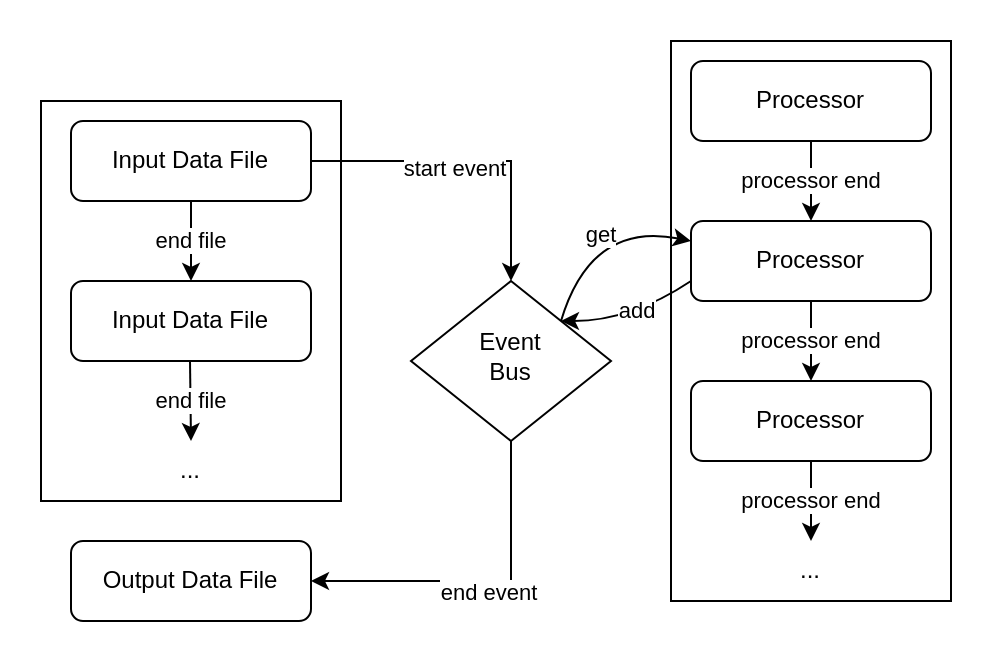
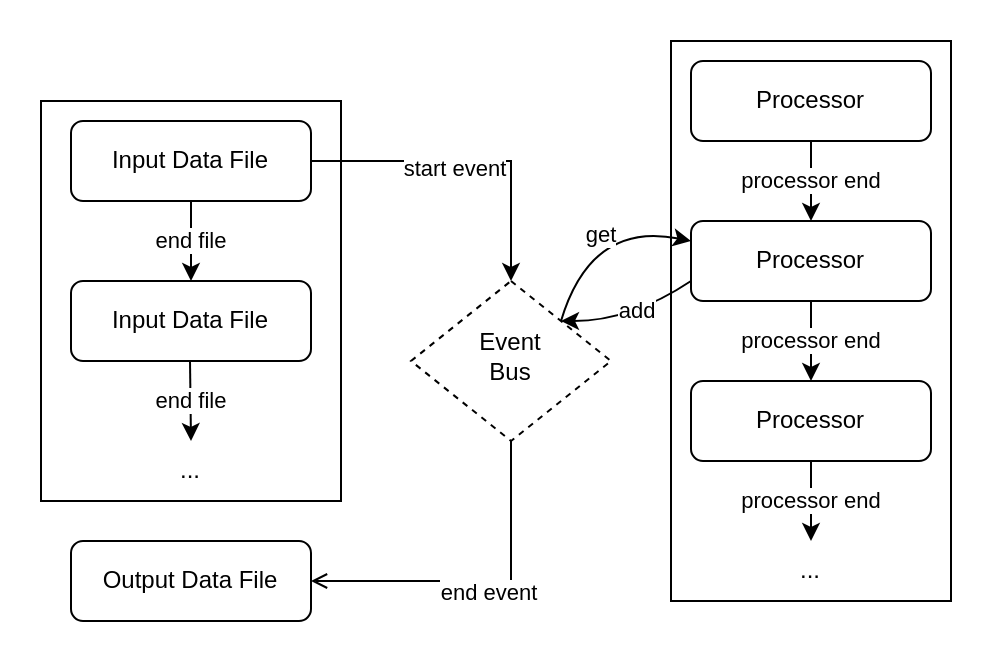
node "Event Bus": style solid -> dashed
edge "Event Bus" -> "Output Data File": arrowhead classic -> open
